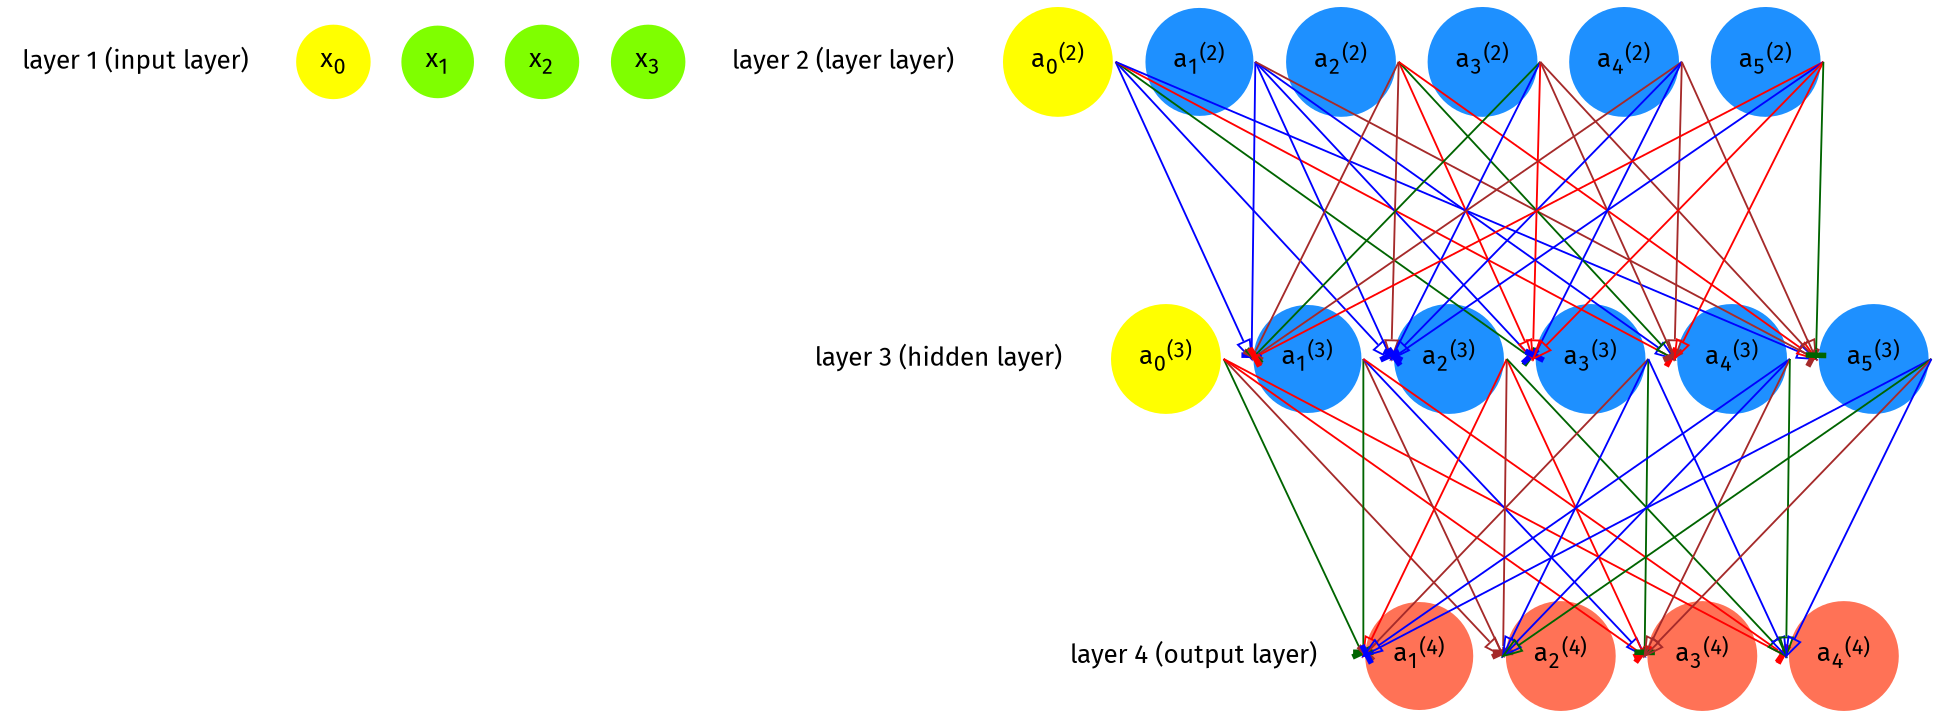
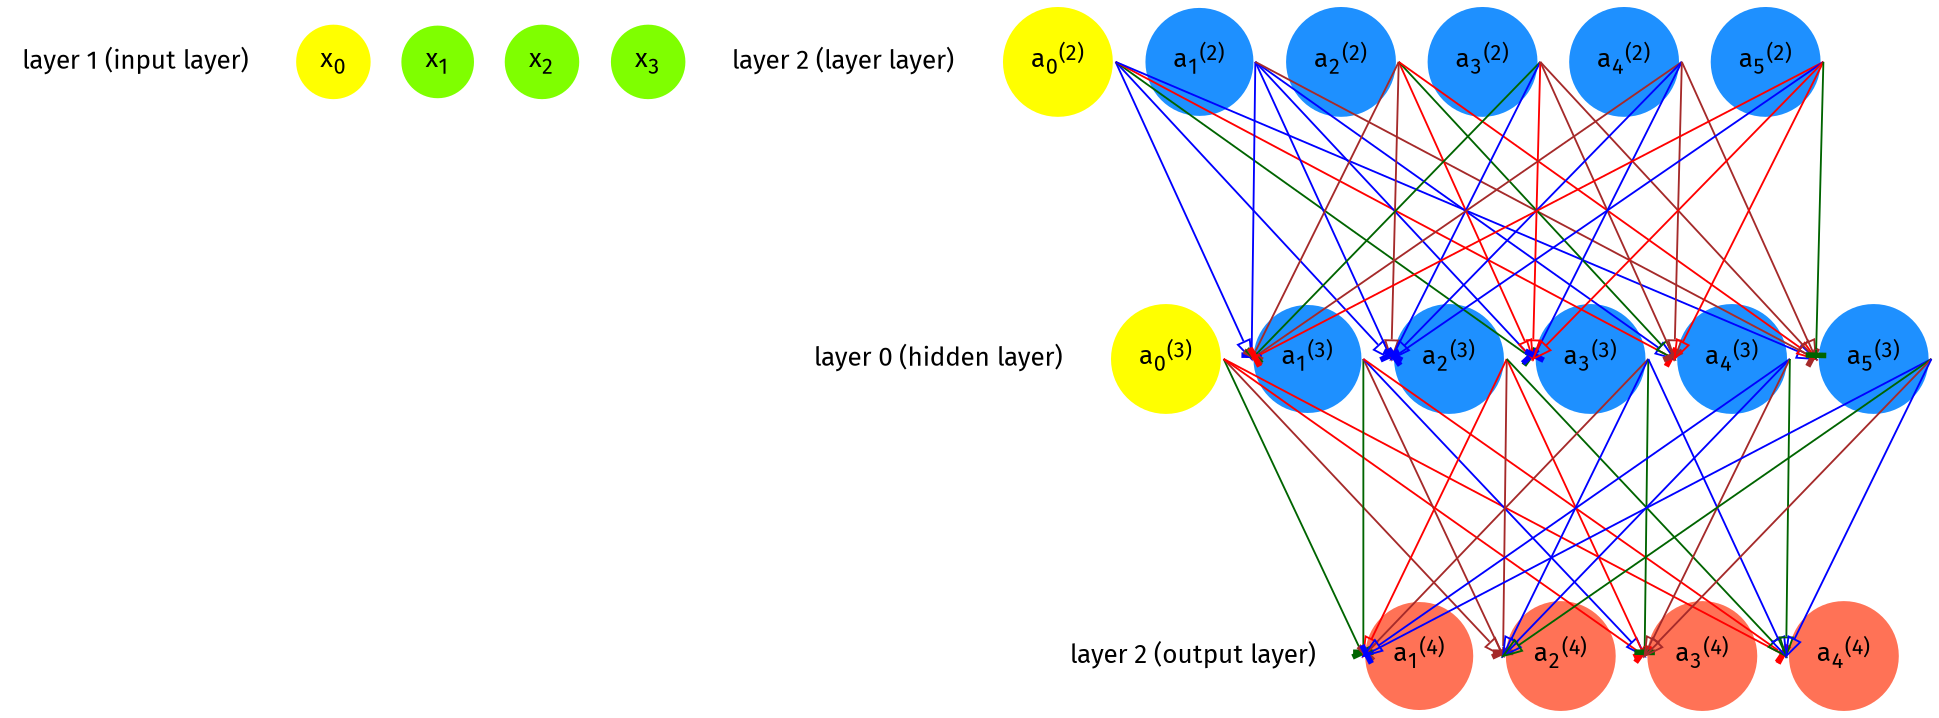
node "layer 3 (hidden layer)": label "layer 3 (hidden layer)" -> "layer 0 (hidden layer)"
node "layer 4 (output layer)": label "layer 4 (output layer)" -> "layer 2 (output layer)"
